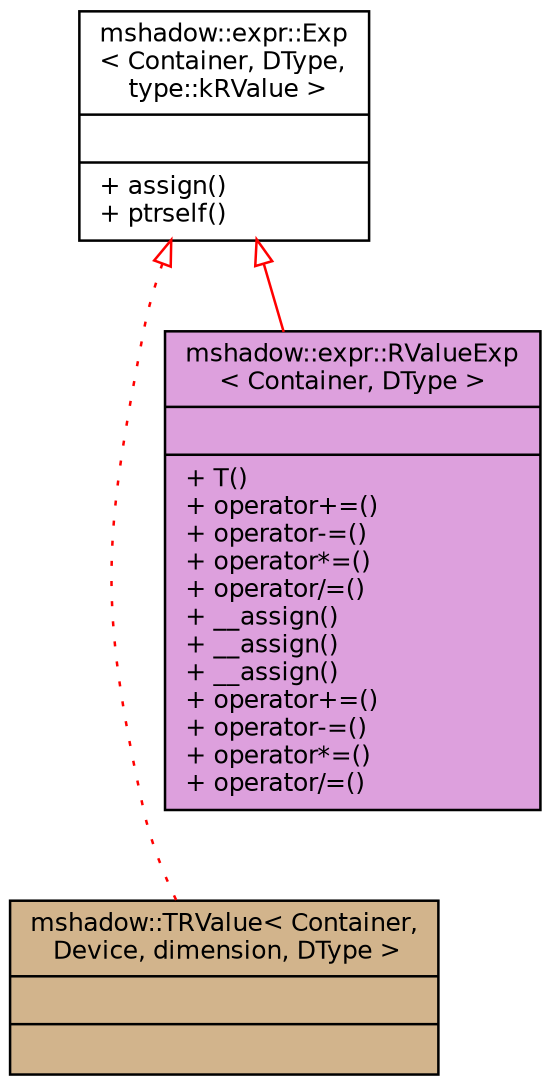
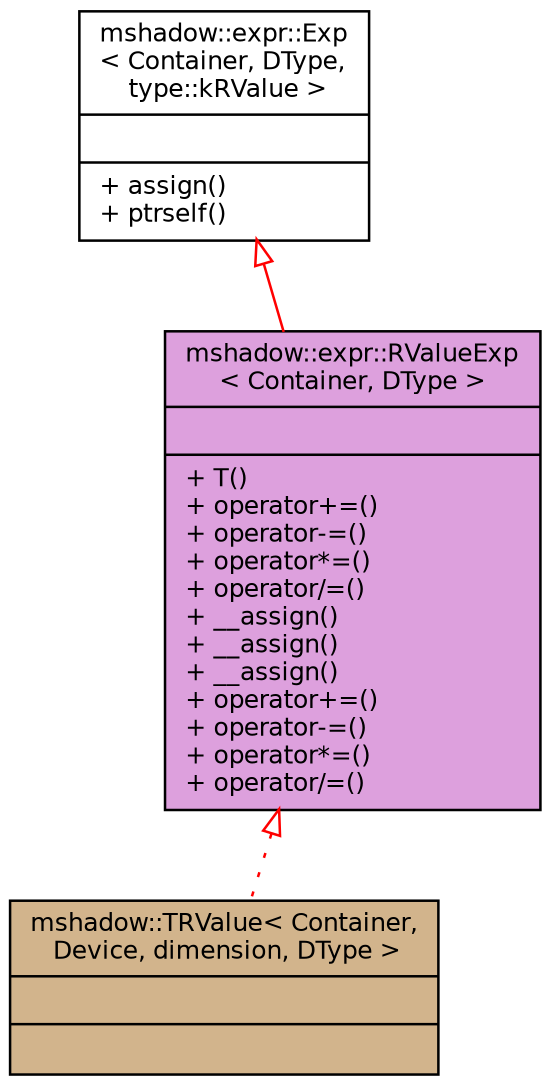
edge "mshadow::TRValue< Container," -> "mshadow::expr::Exp": now "mshadow::TRValue< Container," -> "mshadow::expr::RValueExp"
